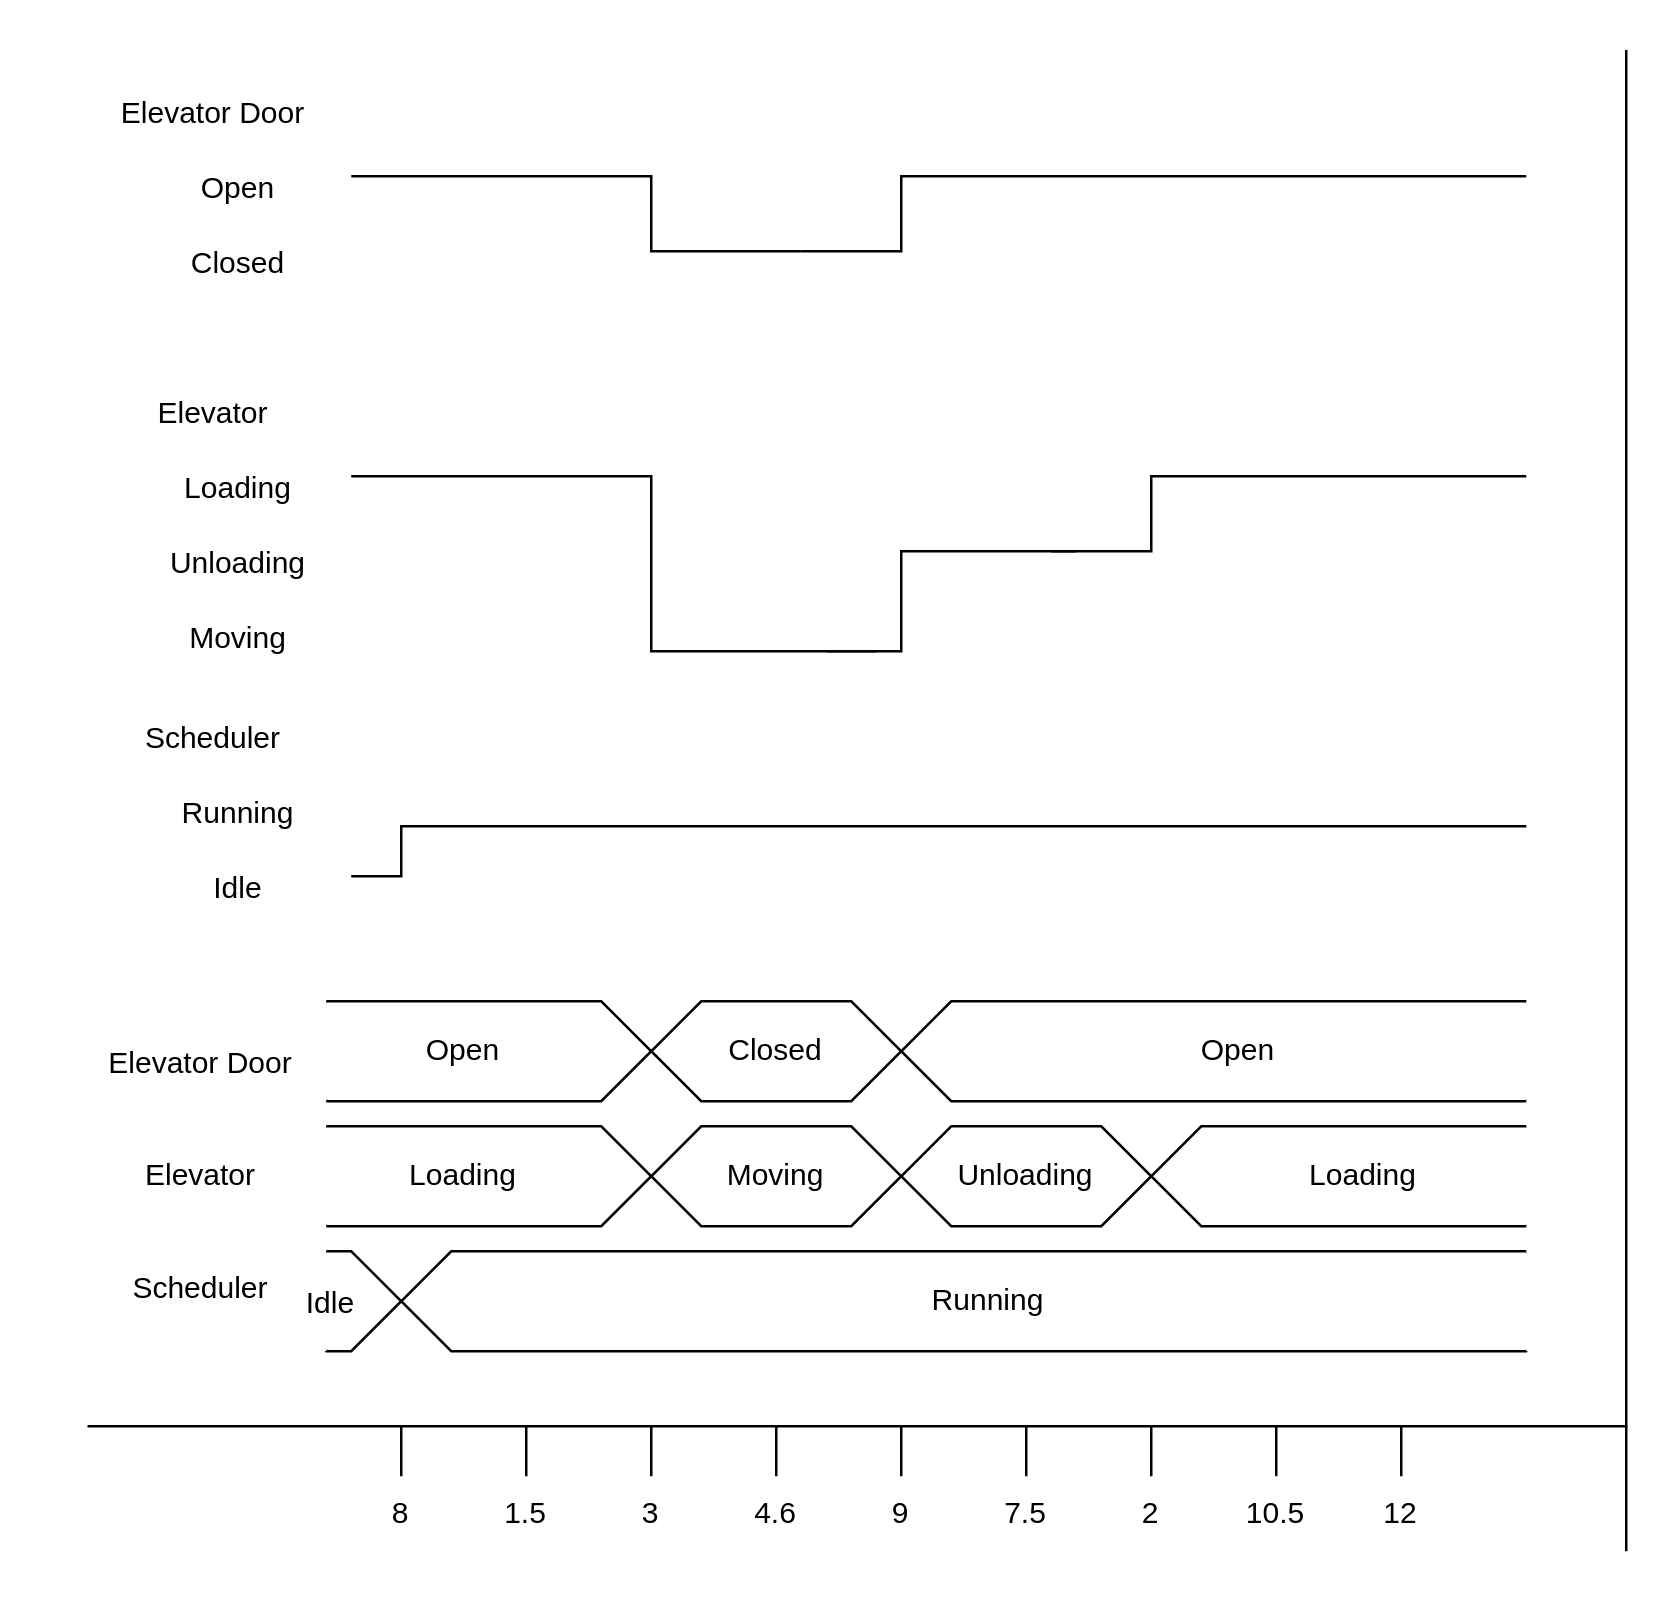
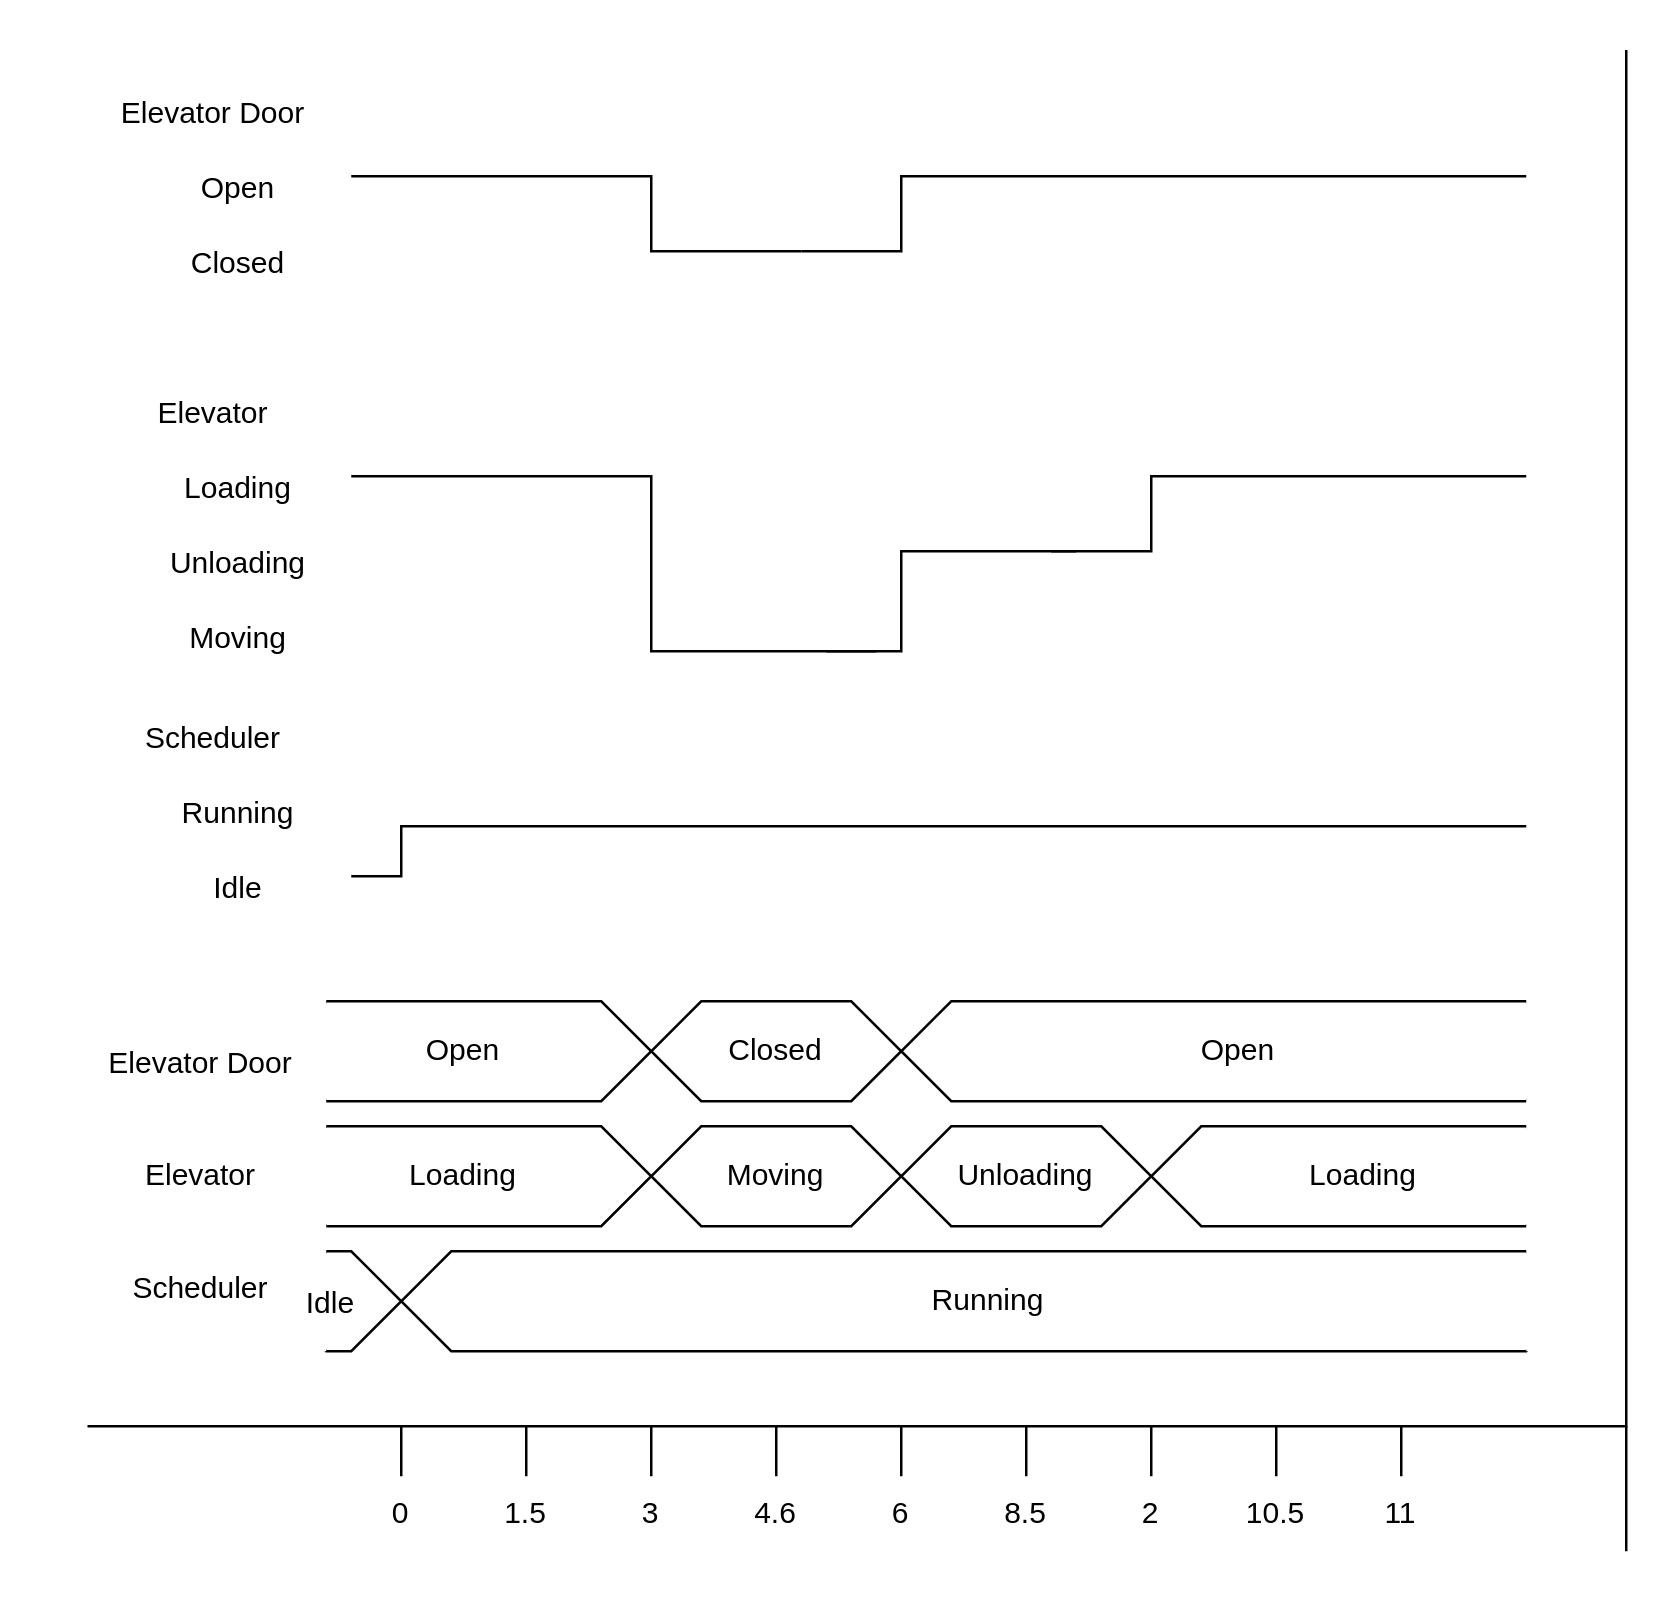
node "8": label "8" -> "0"
node "9": label "9" -> "6"
node "7.5": label "7.5" -> "8.5"
node "12": label "12" -> "11"
